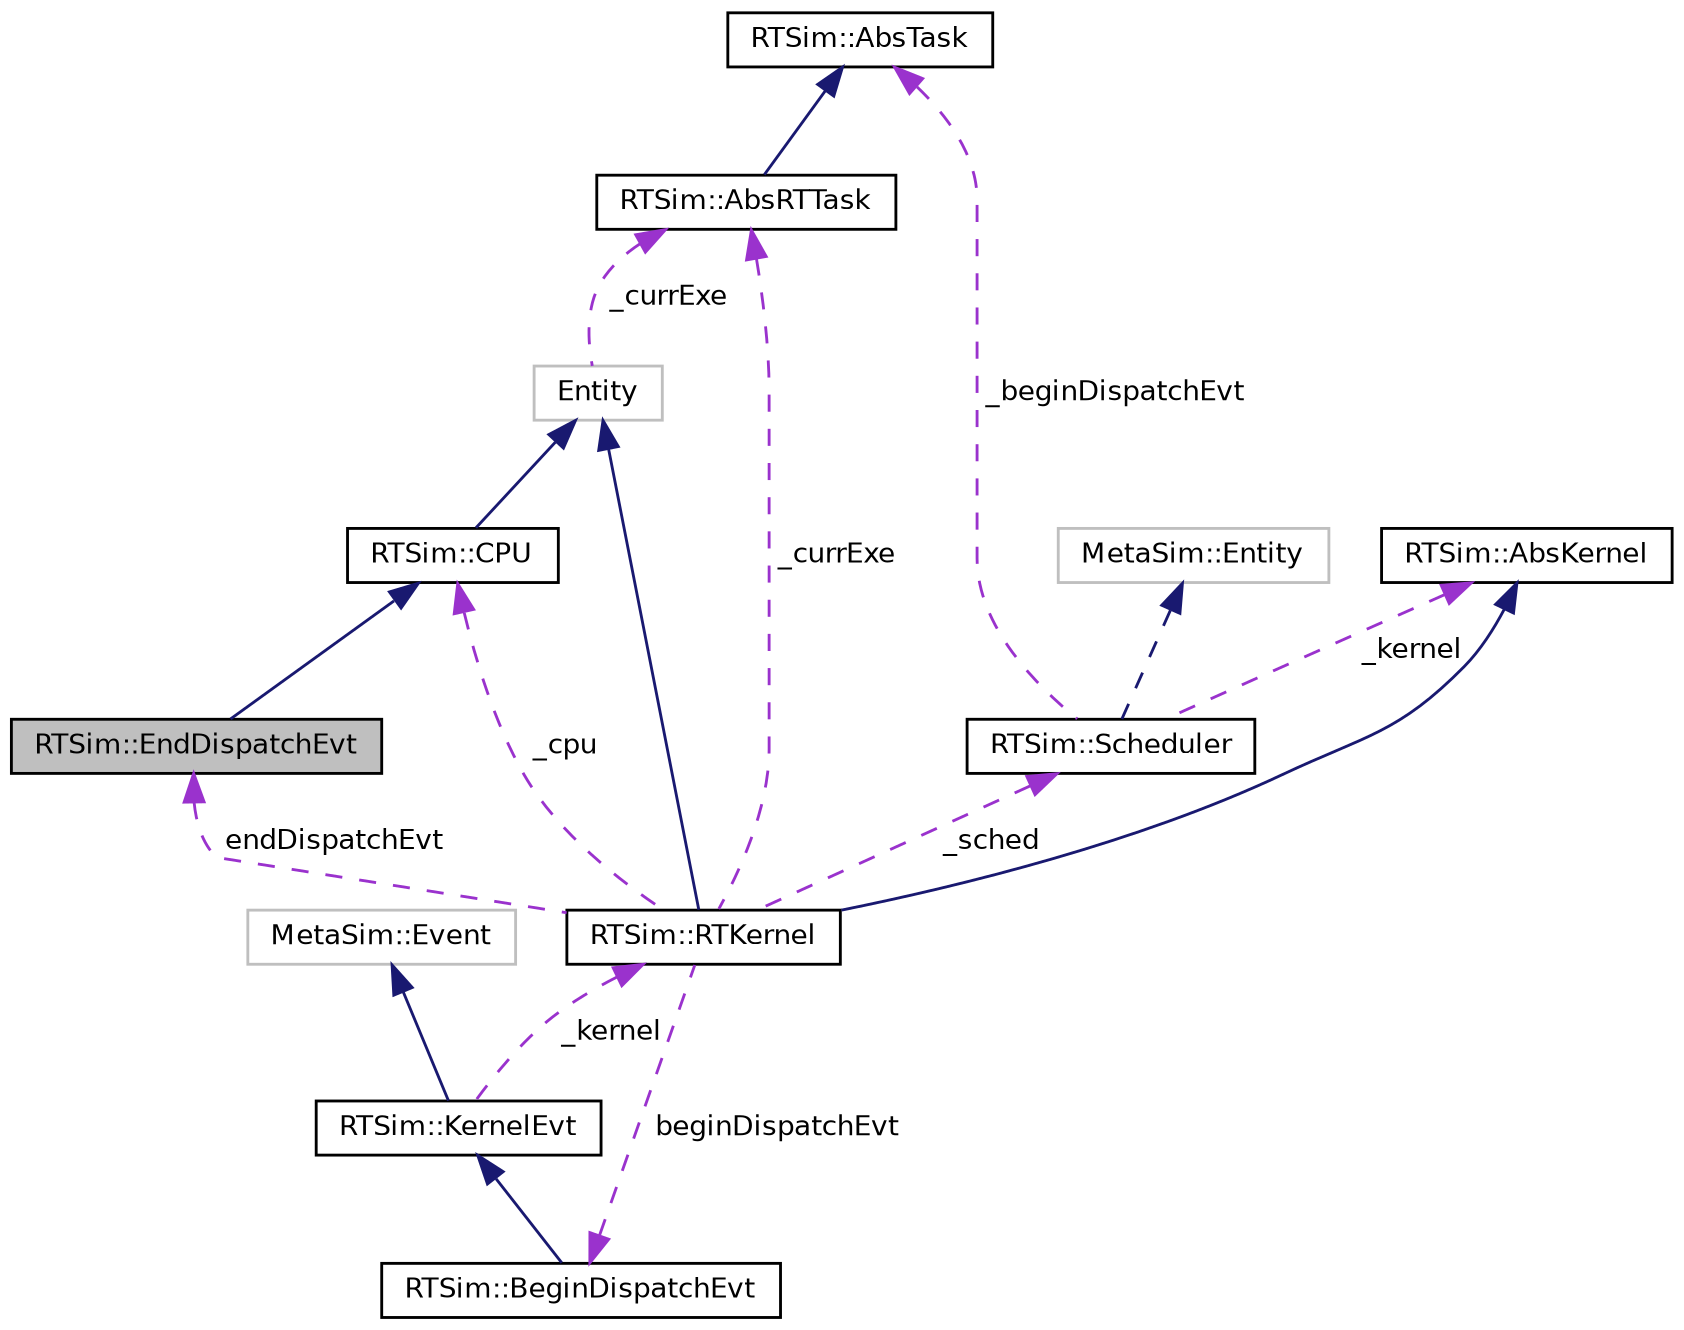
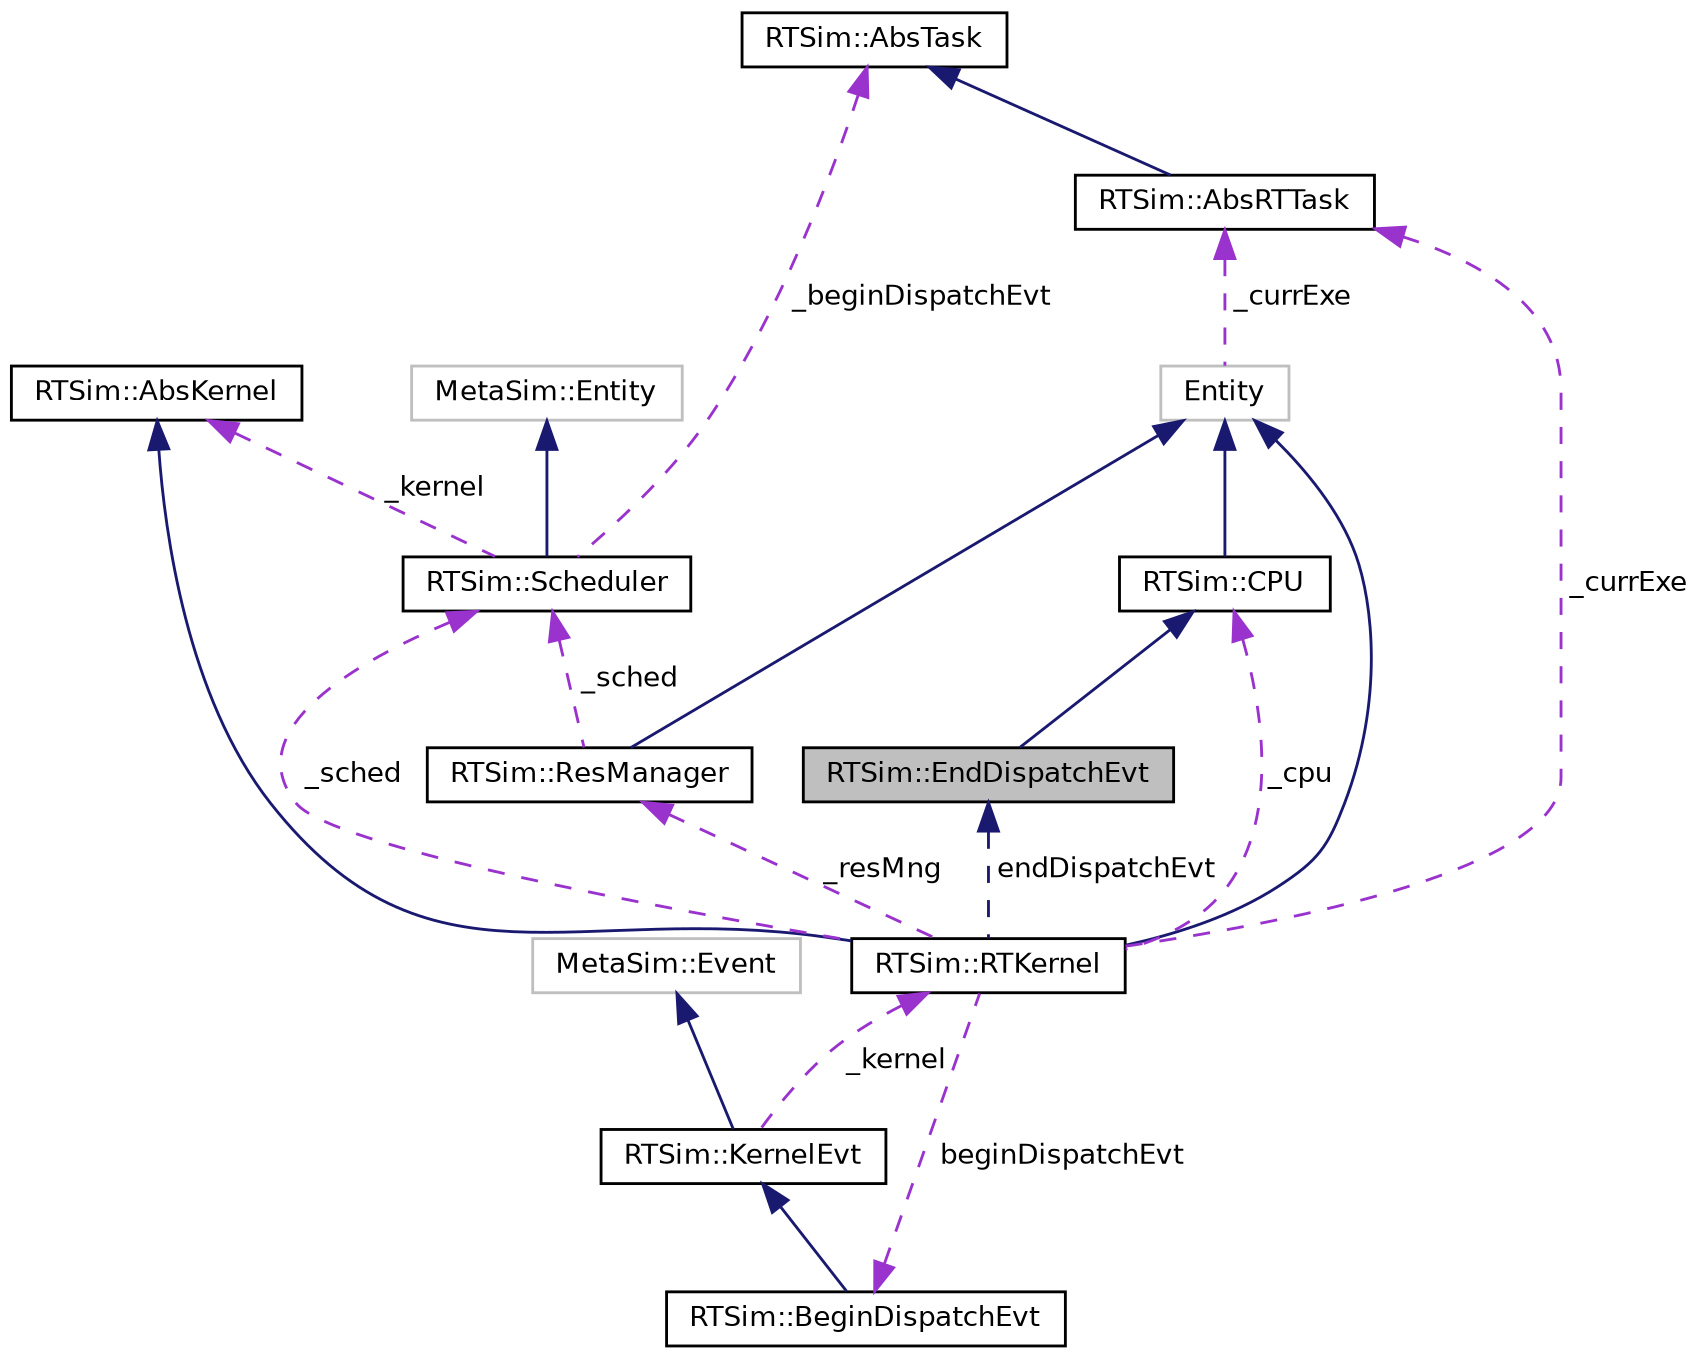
edge "RTSim::Scheduler" -> "MetaSim::Entity": style dashed -> solid
node "RTSim::ResManager": added
edge "RTSim::RTKernel" -> "RTSim::EndDispatchEvt": color darkorchid3 -> midnightblue
